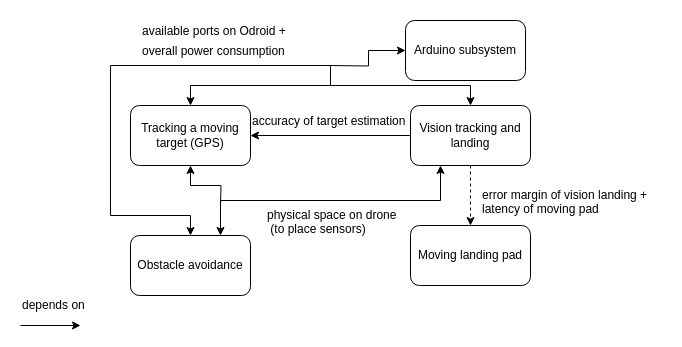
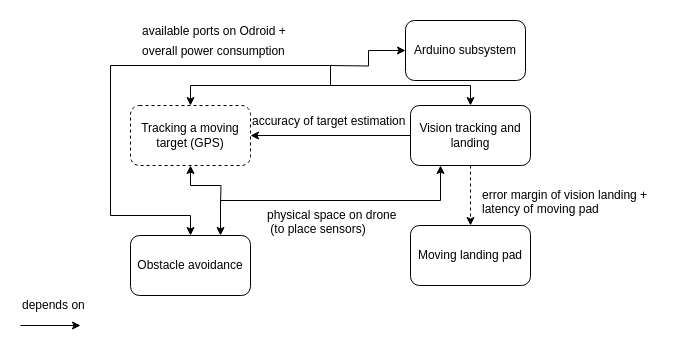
node "Tracking a moving target (GPS)": style solid -> dashed
